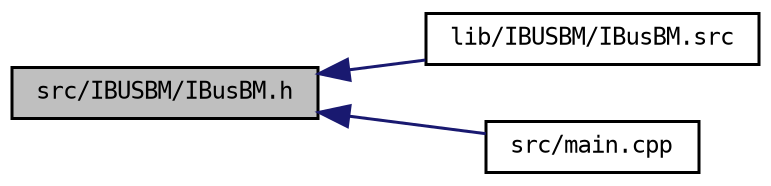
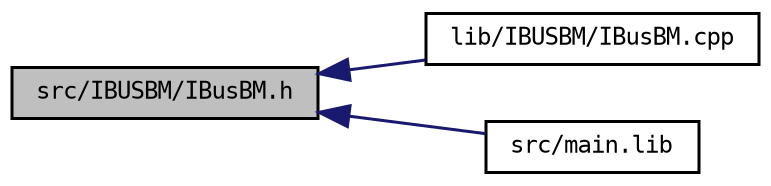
node "lib/IBUSBM/IBusBM.src": label "lib/IBUSBM/IBusBM.src" -> "lib/IBUSBM/IBusBM.cpp"
node "src/main.cpp": label "src/main.cpp" -> "src/main.lib"
